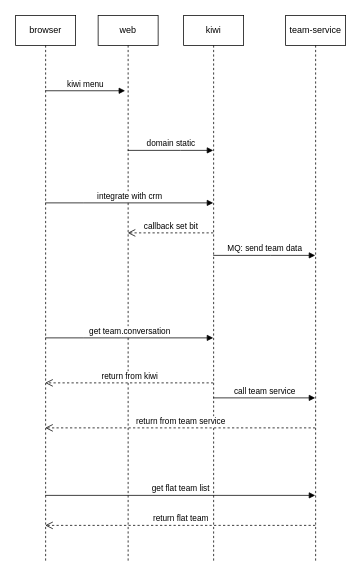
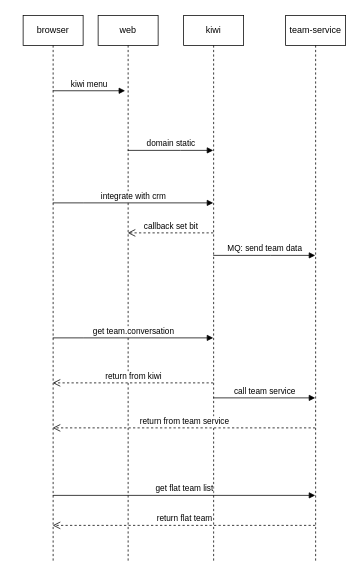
node "browser": moved (45, 289) -> (53, 289)
